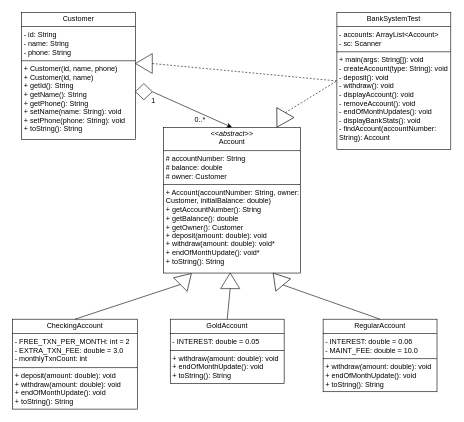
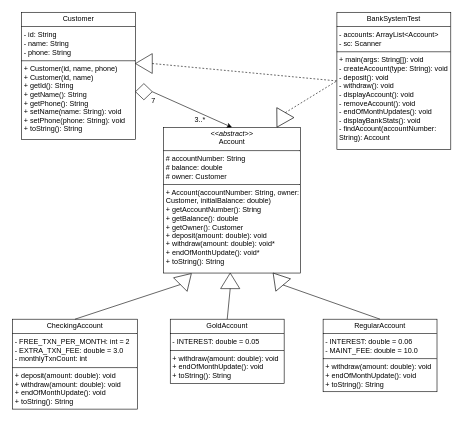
node "1": label "1" -> "7"
node "0..*": label "0..*" -> "3..*"
